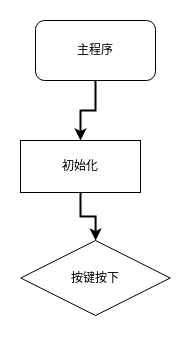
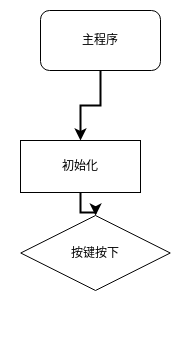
node "主程序": moved (96, 51) -> (101, 41)
node "按键按下": moved (96, 278) -> (96, 253)
